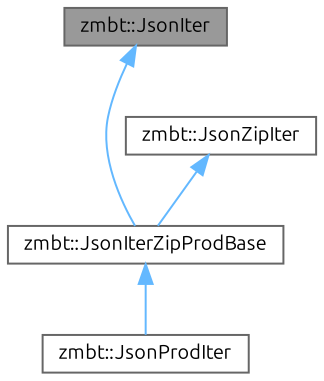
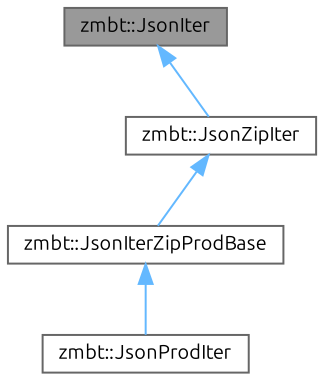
edge "zmbt::JsonIterZipProdBase" -> "zmbt::JsonIter": now "zmbt::JsonZipIter" -> "zmbt::JsonIter"
